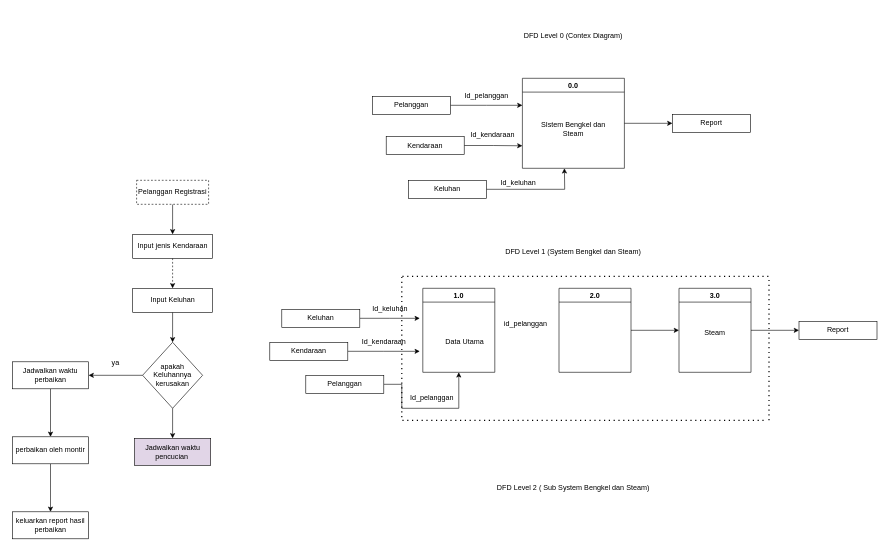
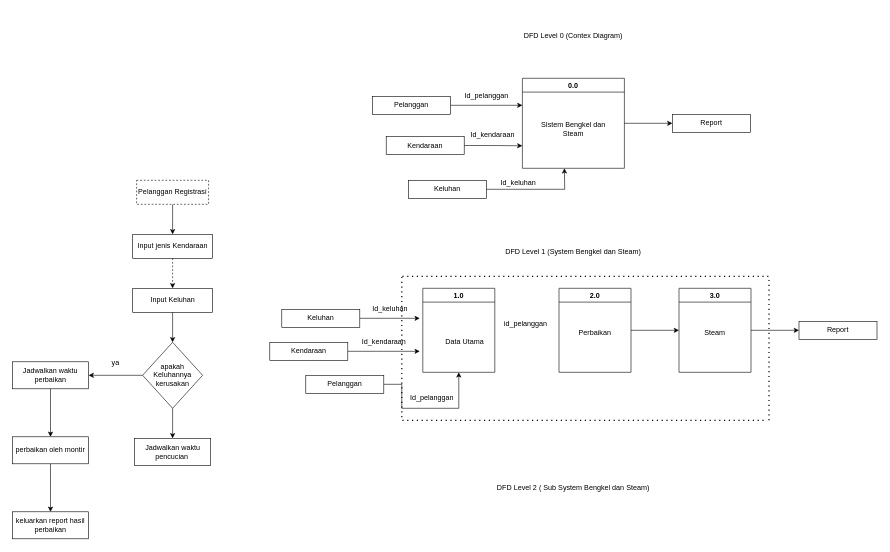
node "Perbaikan": added
node "Jadwalkan waktu pencucian": fillcolor #e1d5e7 -> #ffffff
